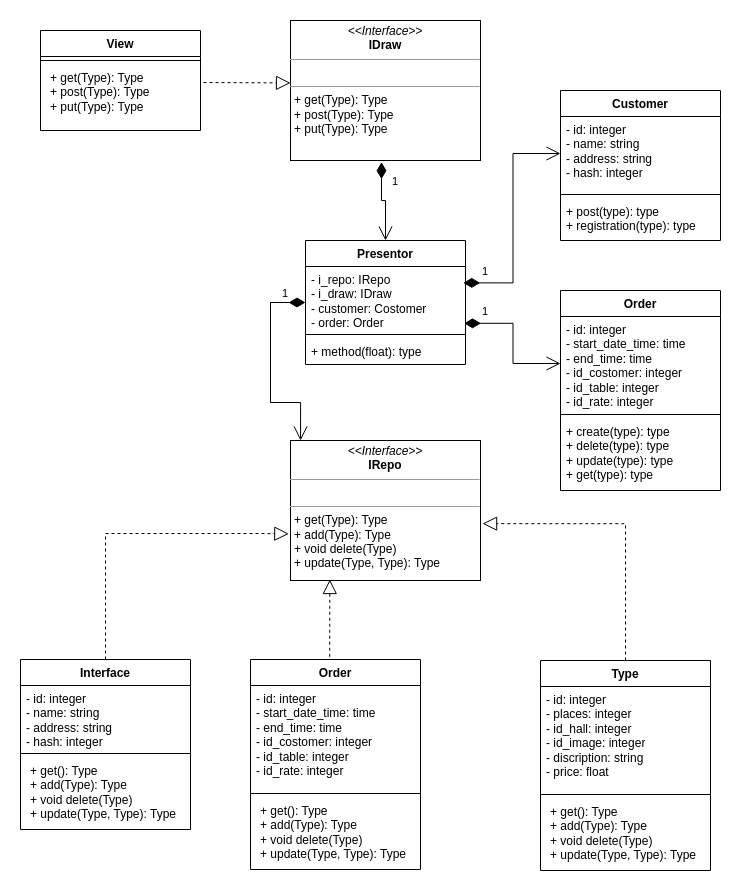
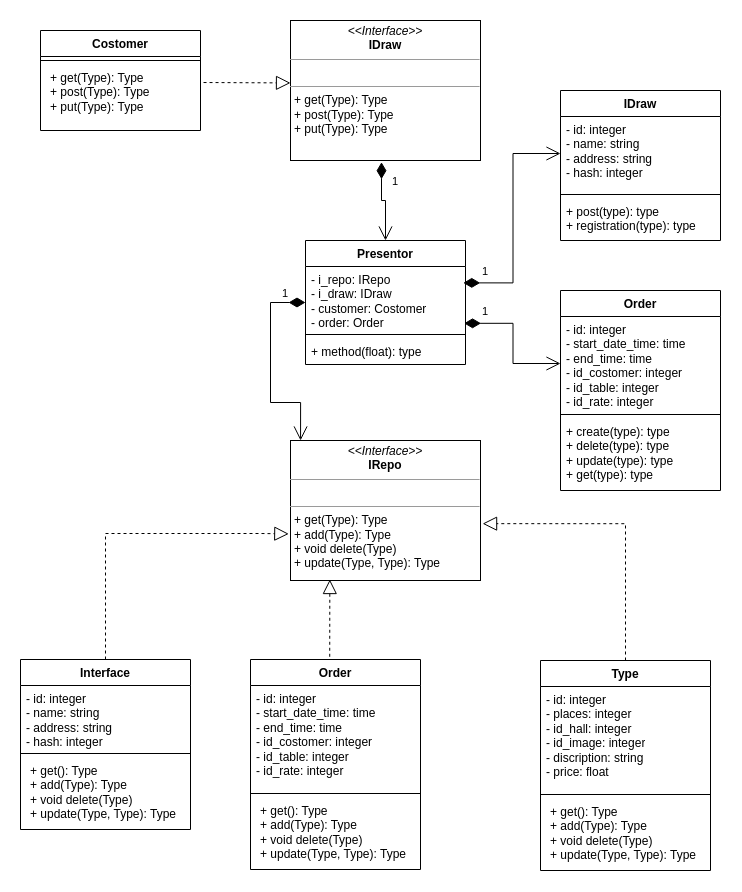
node "View": label "View" -> "Costomer"
node "Customer": label "Customer" -> "IDraw"
